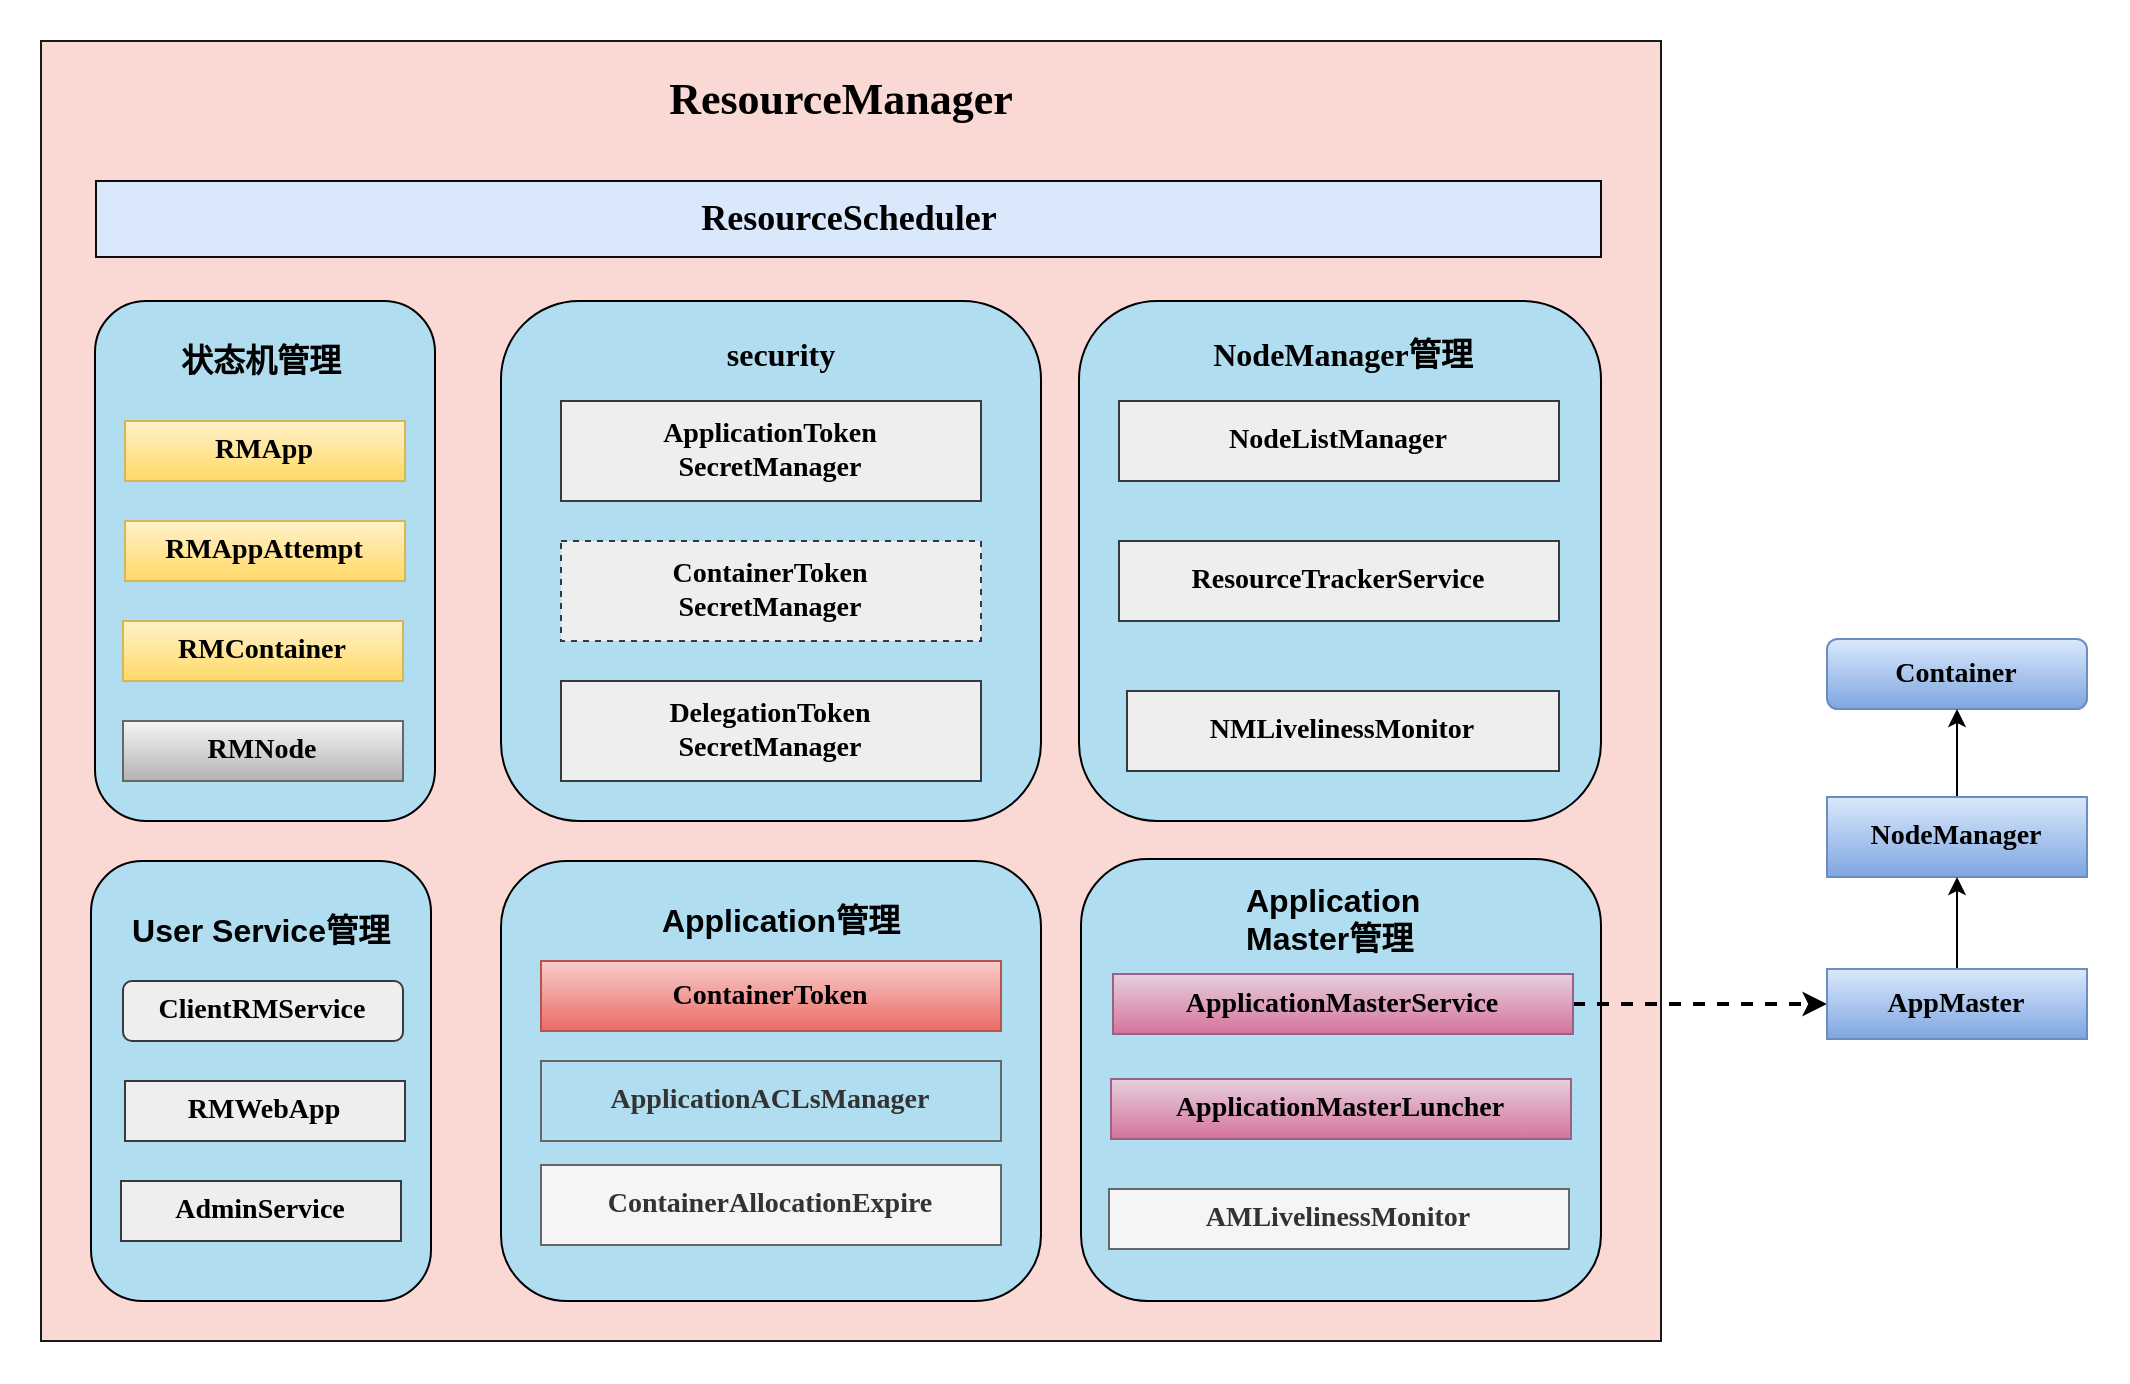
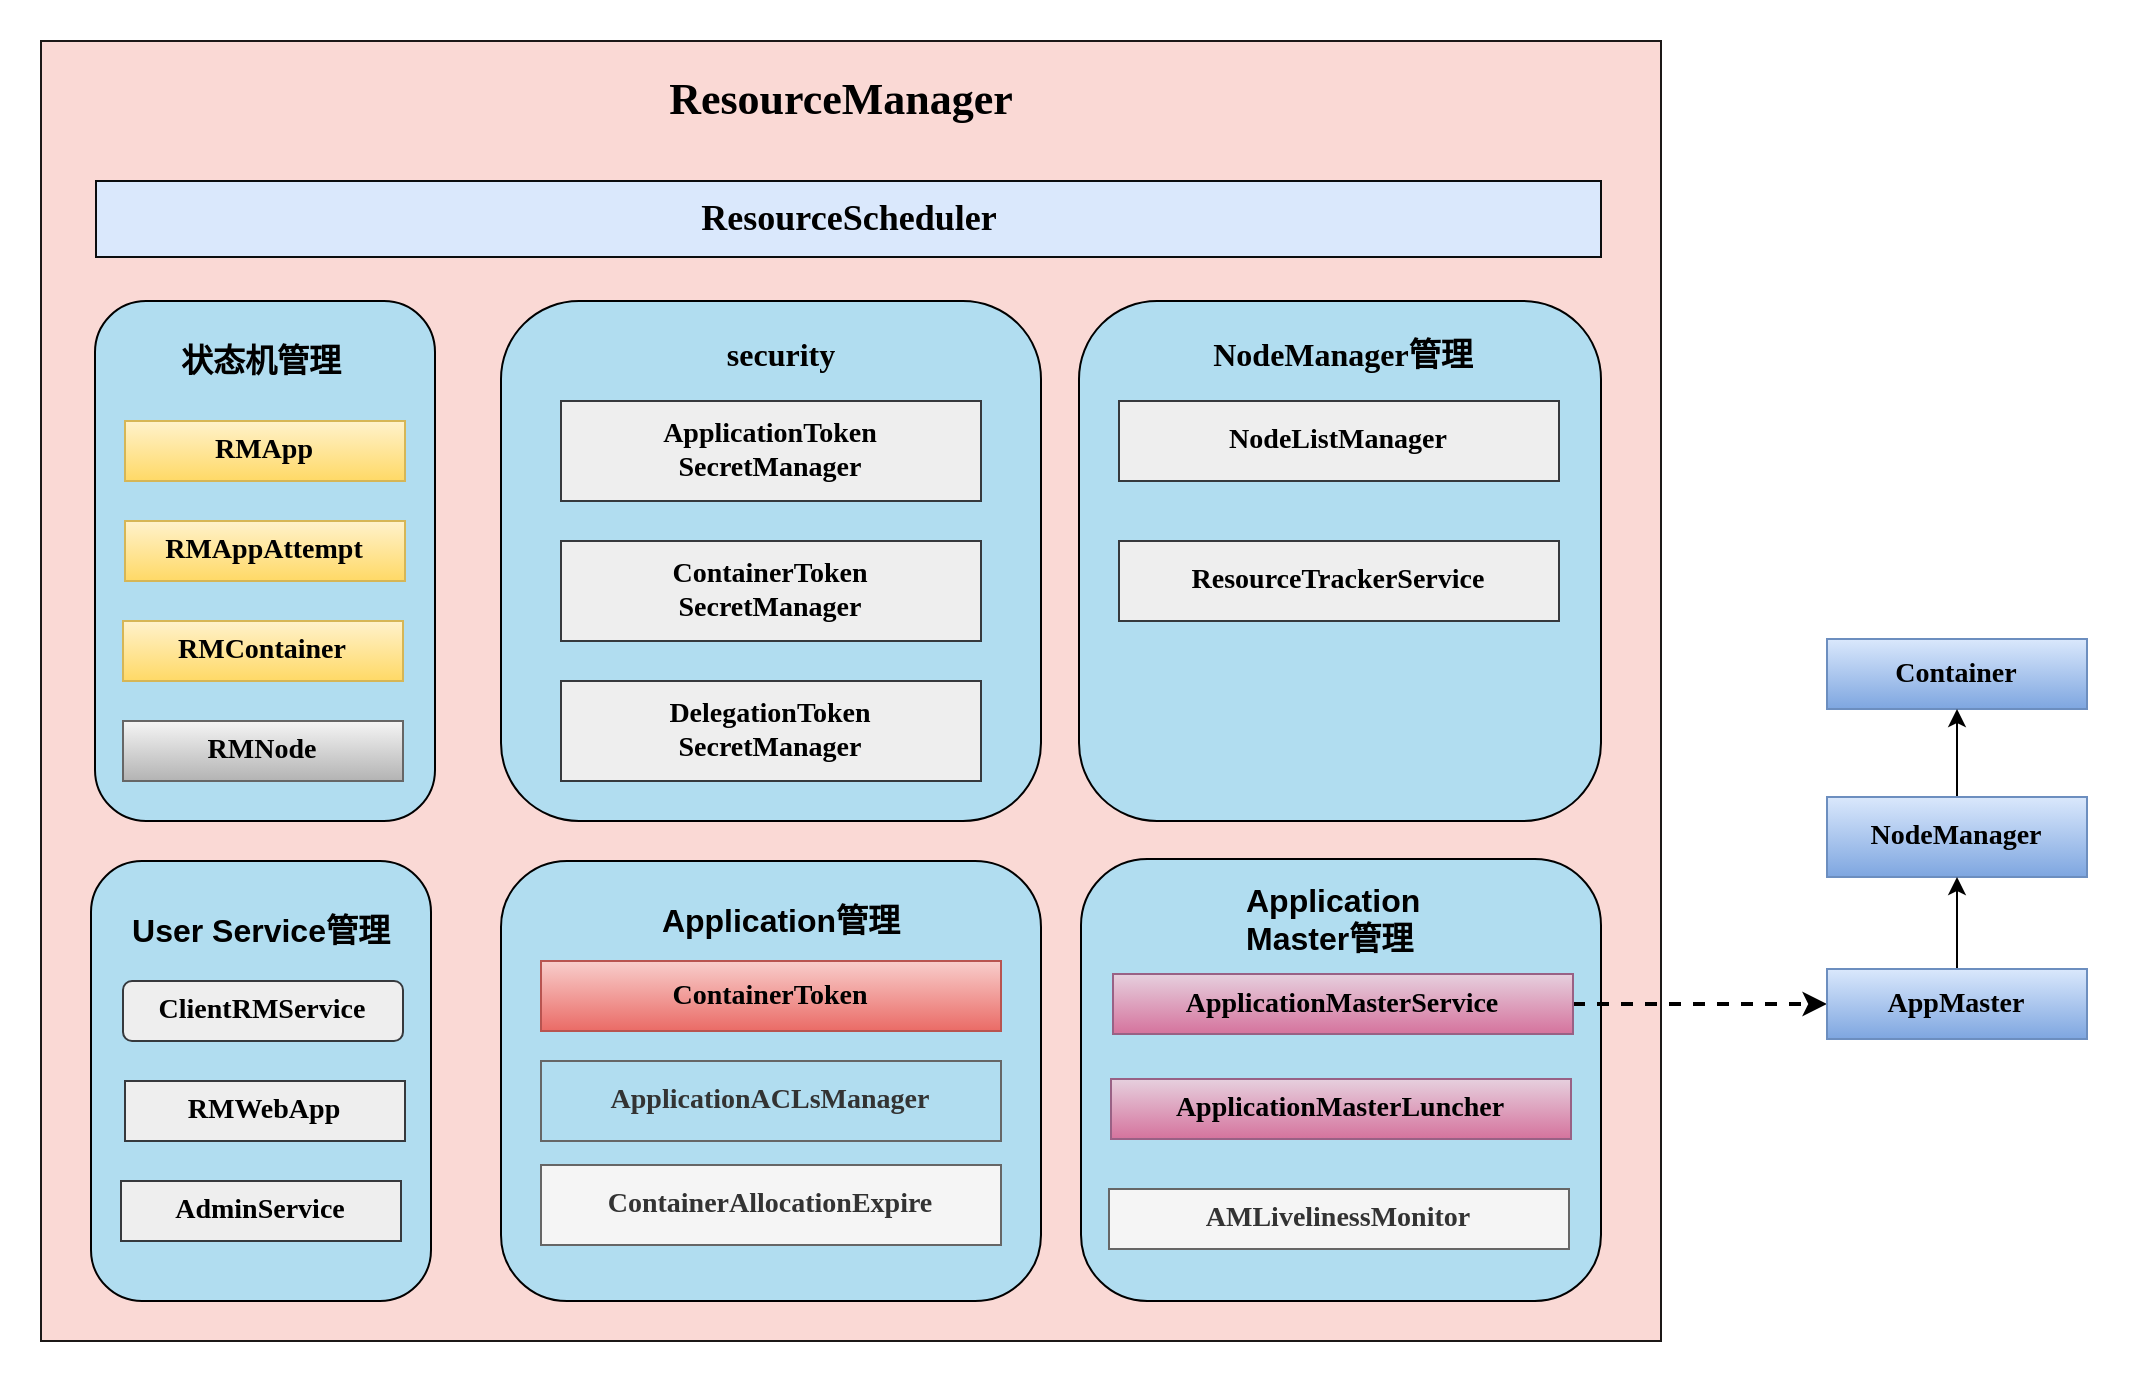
node "ContainerToken SecretManager": style dashed -> solid
node "Container": shape rounded rectangle -> rectangle
node "NMLivelinessMonitor": removed
